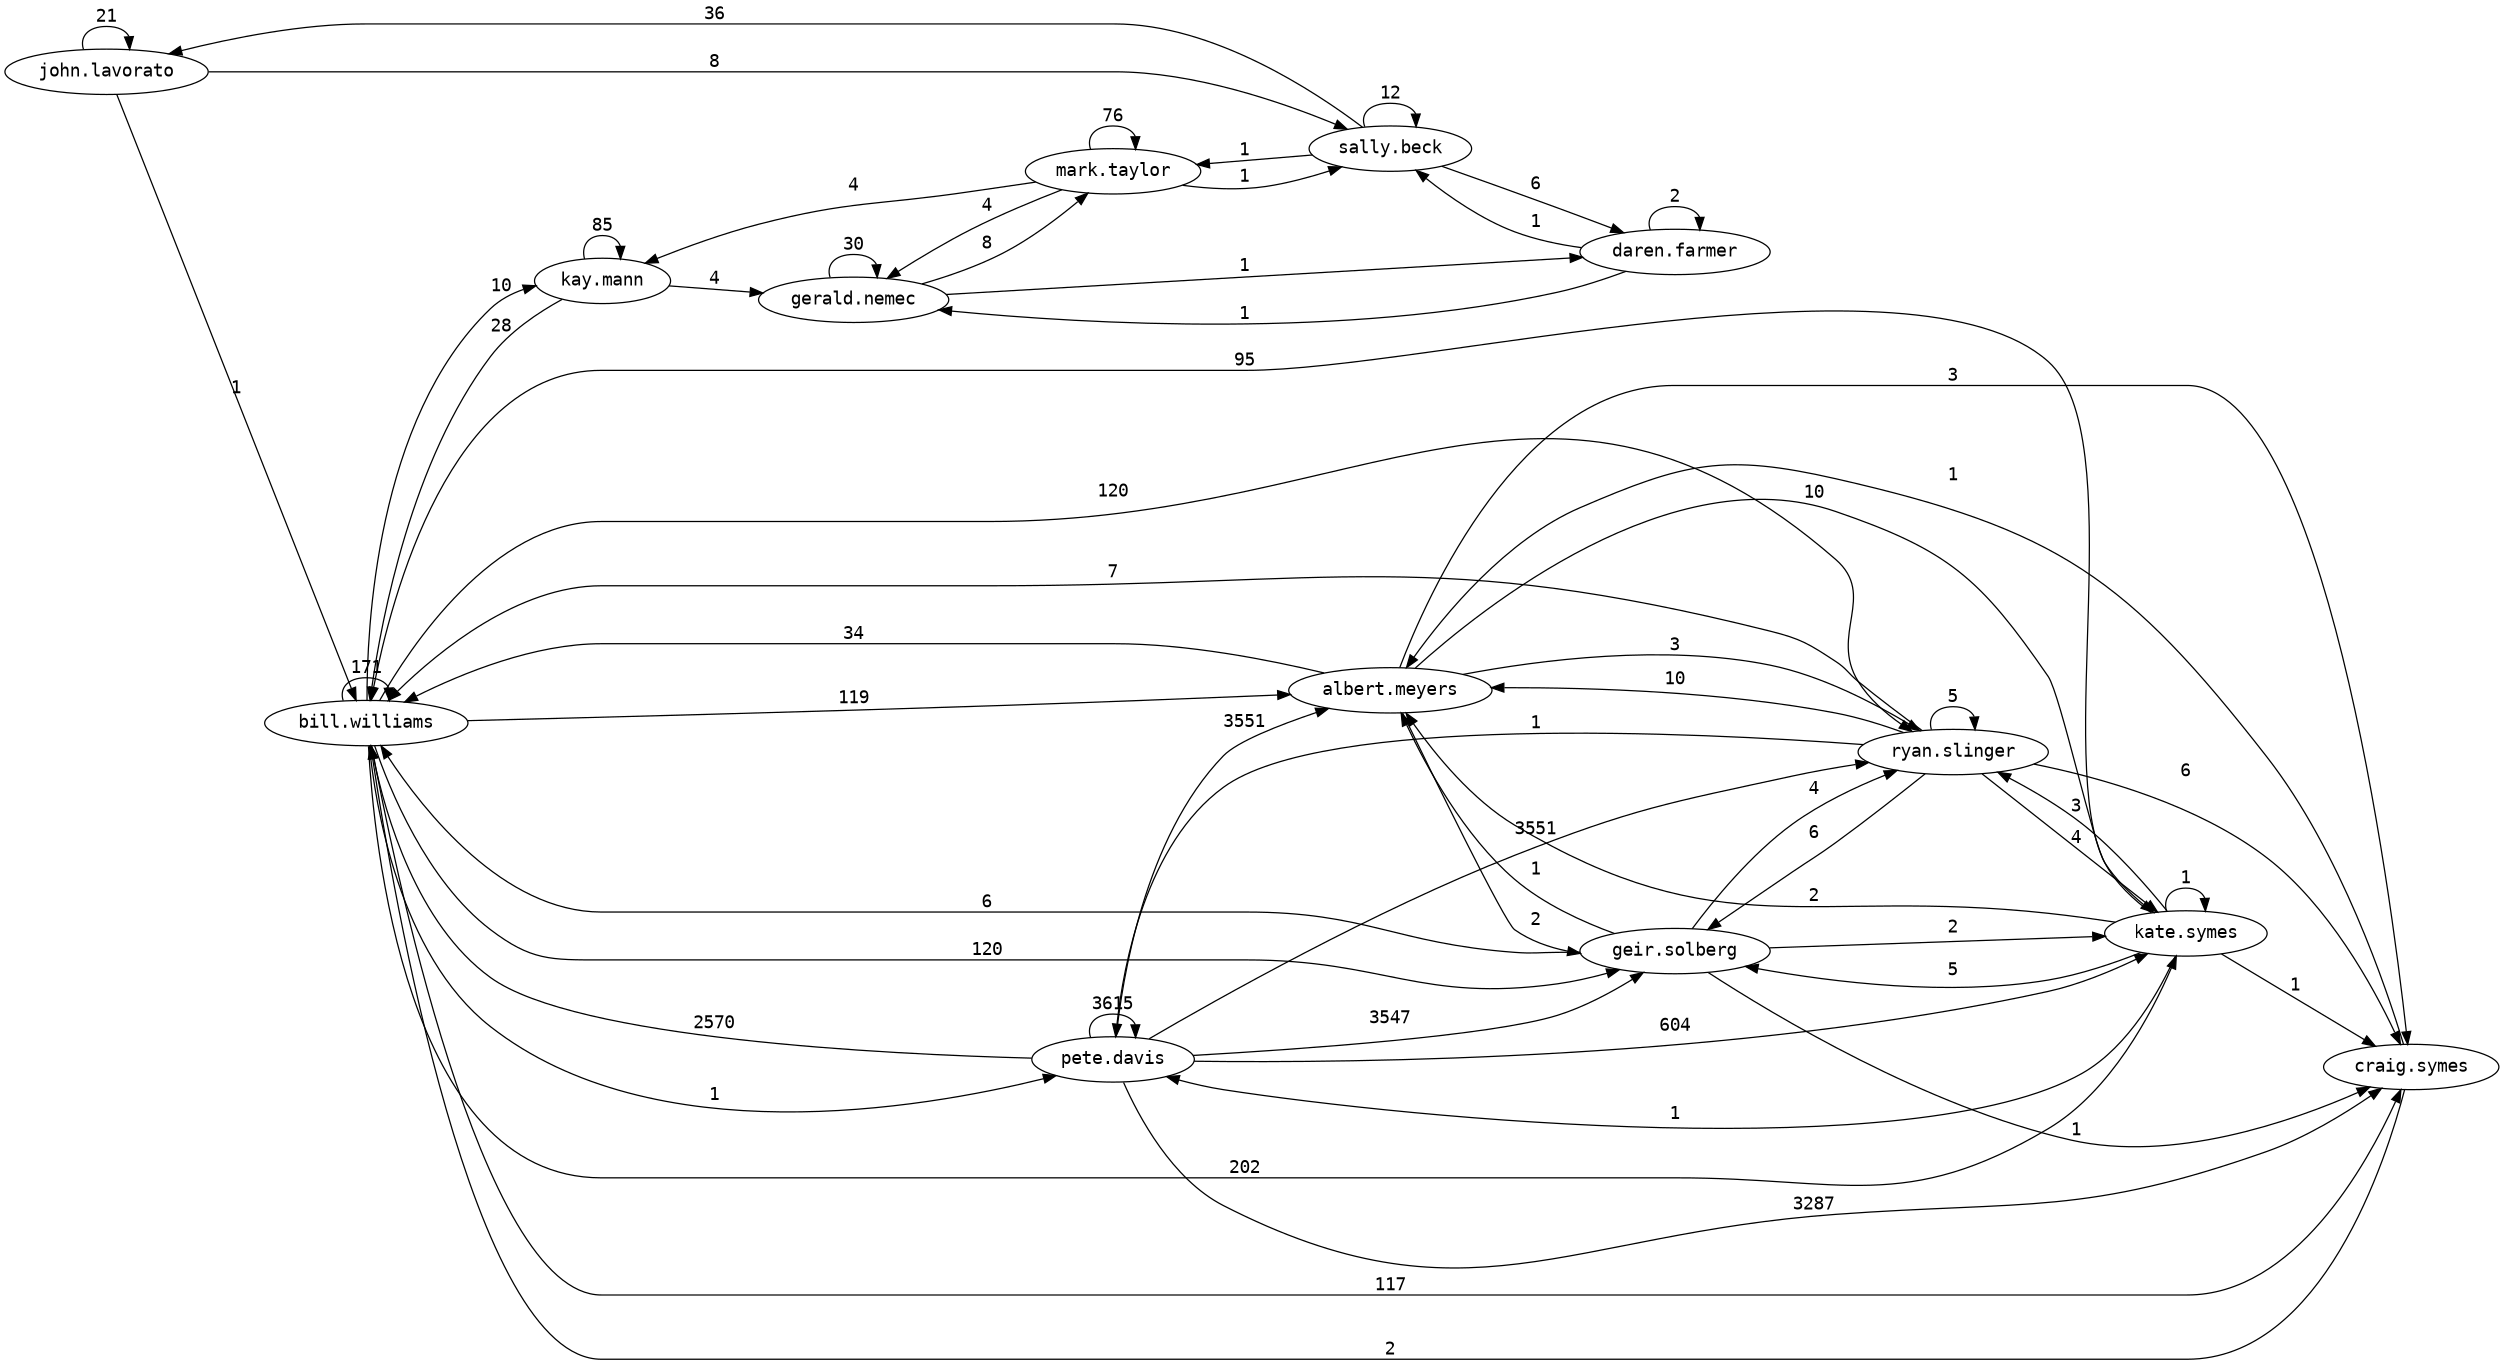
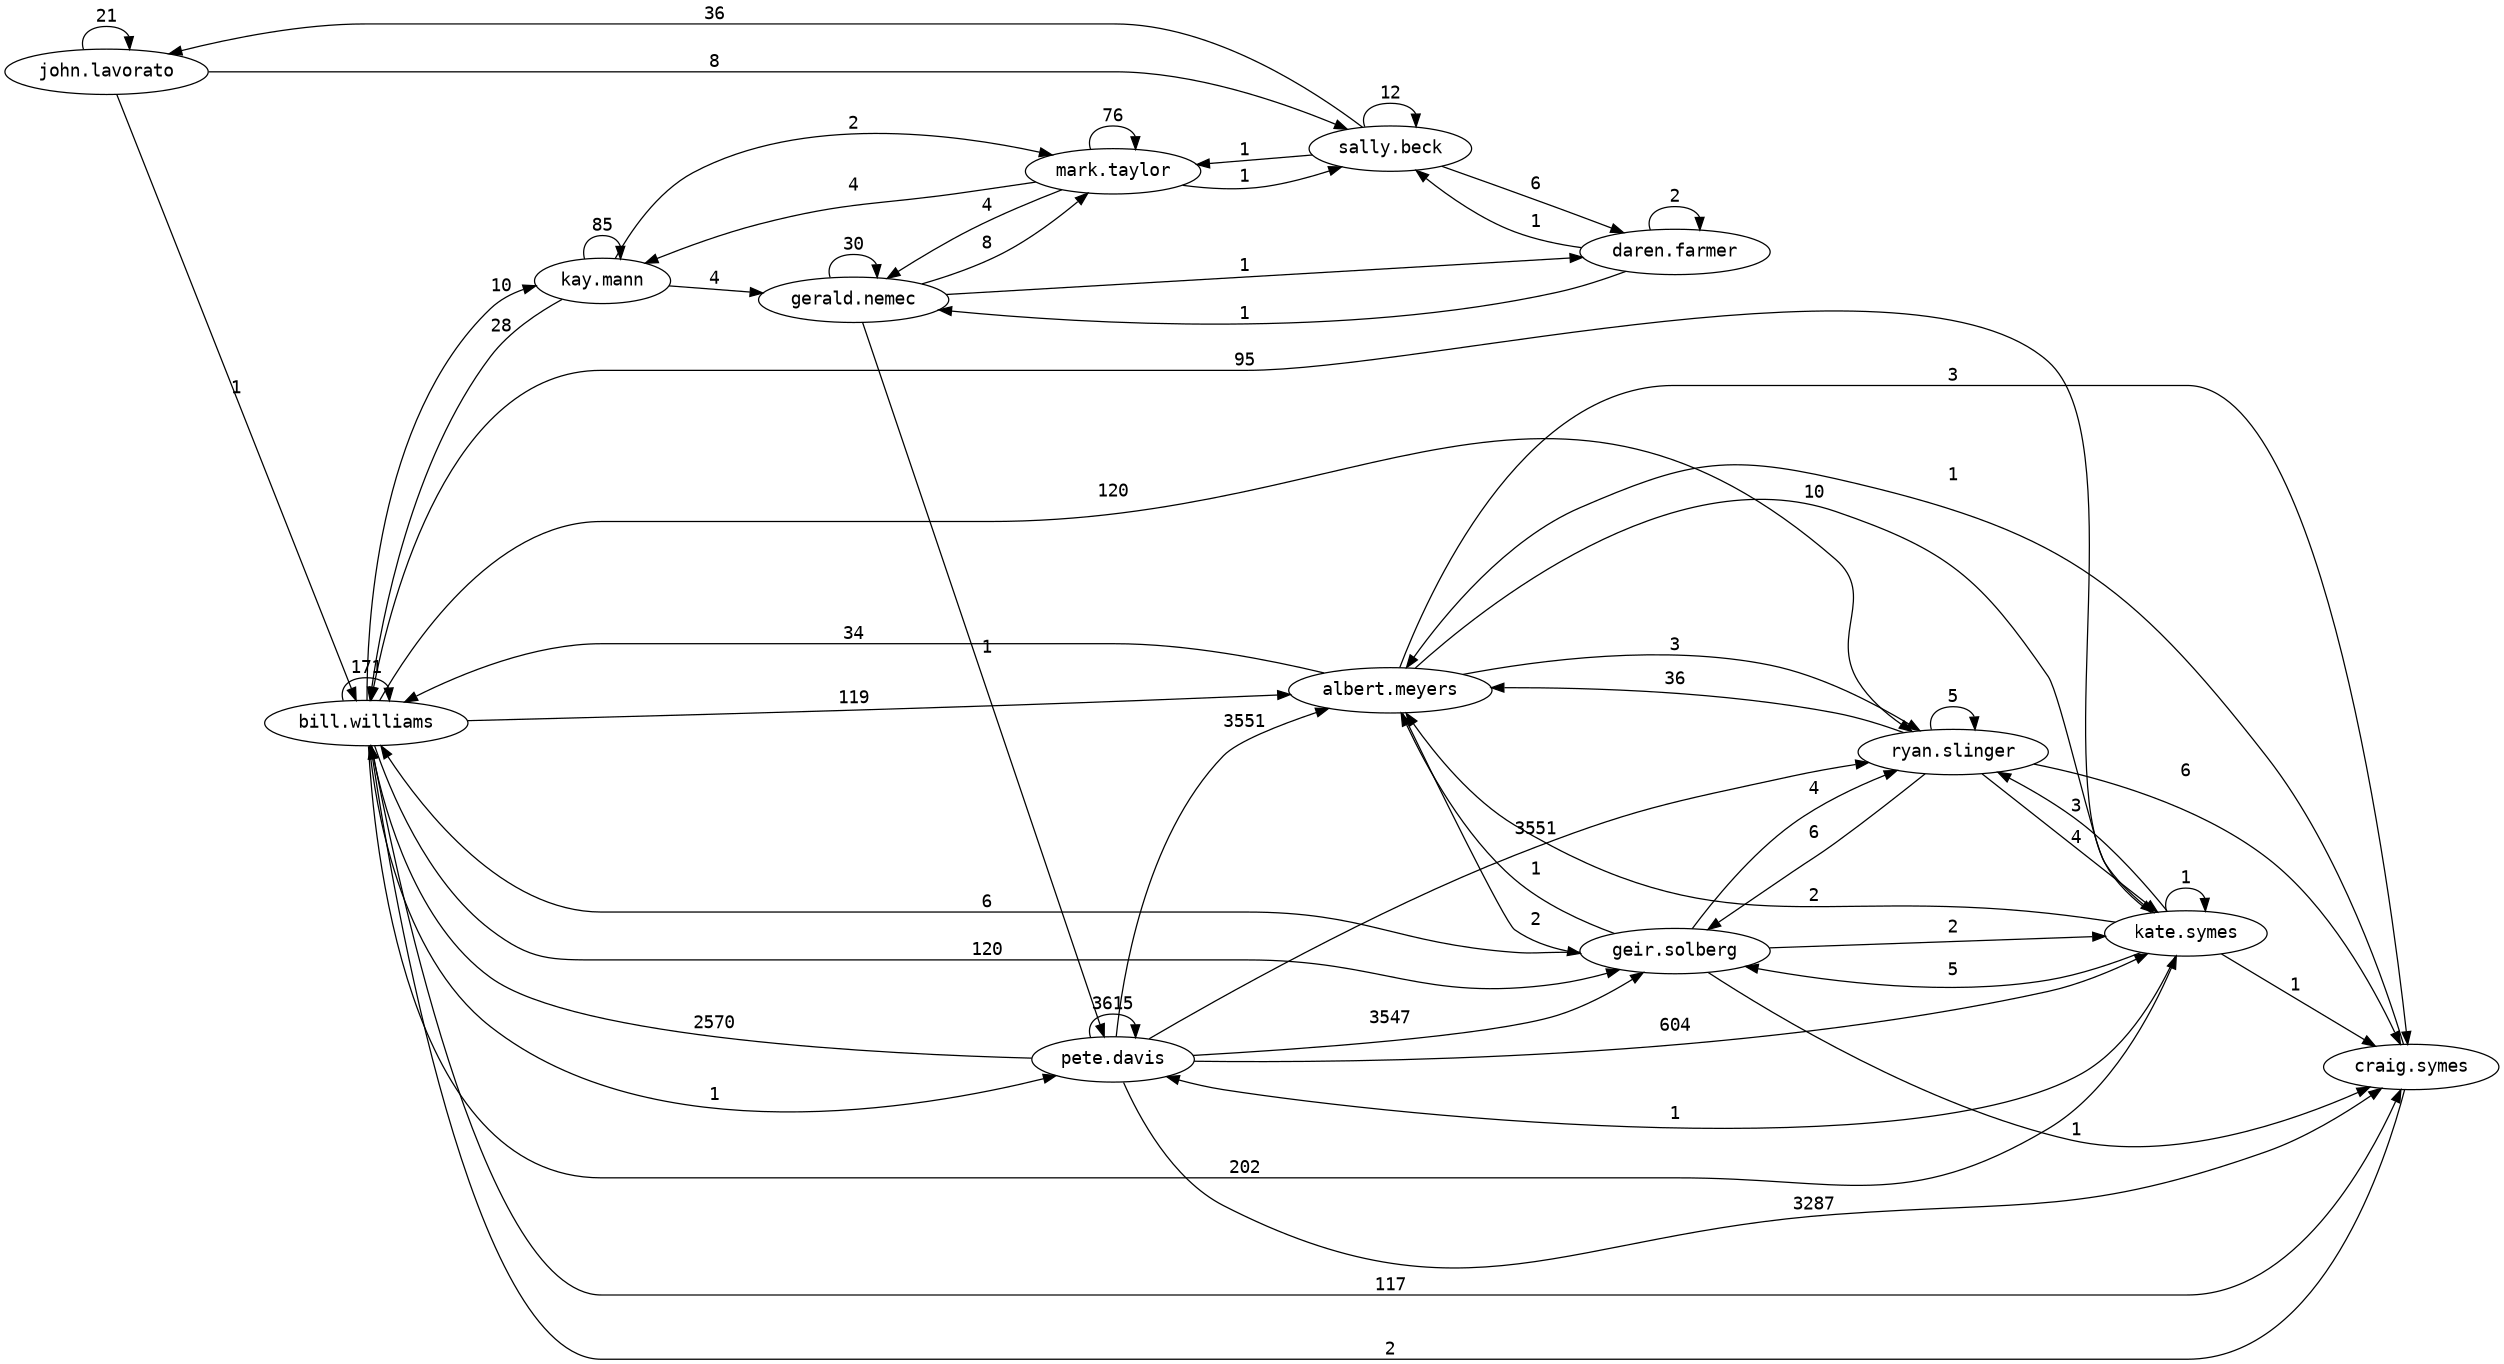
edge "kay.mann" -> "mark.taylor": added, label "2"
edge "ryan.slinger" -> "bill.williams": removed, label "7"
edge "ryan.slinger" -> "albert.meyers": label "10" -> "36"
edge "ryan.slinger" -> "pete.davis": now "gerald.nemec" -> "pete.davis"
